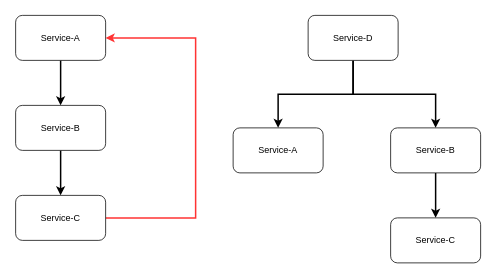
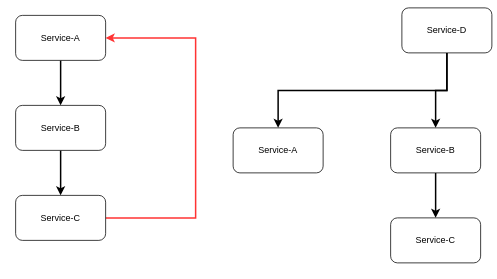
node "Service-D": moved (353, 38) -> (447, 30)
